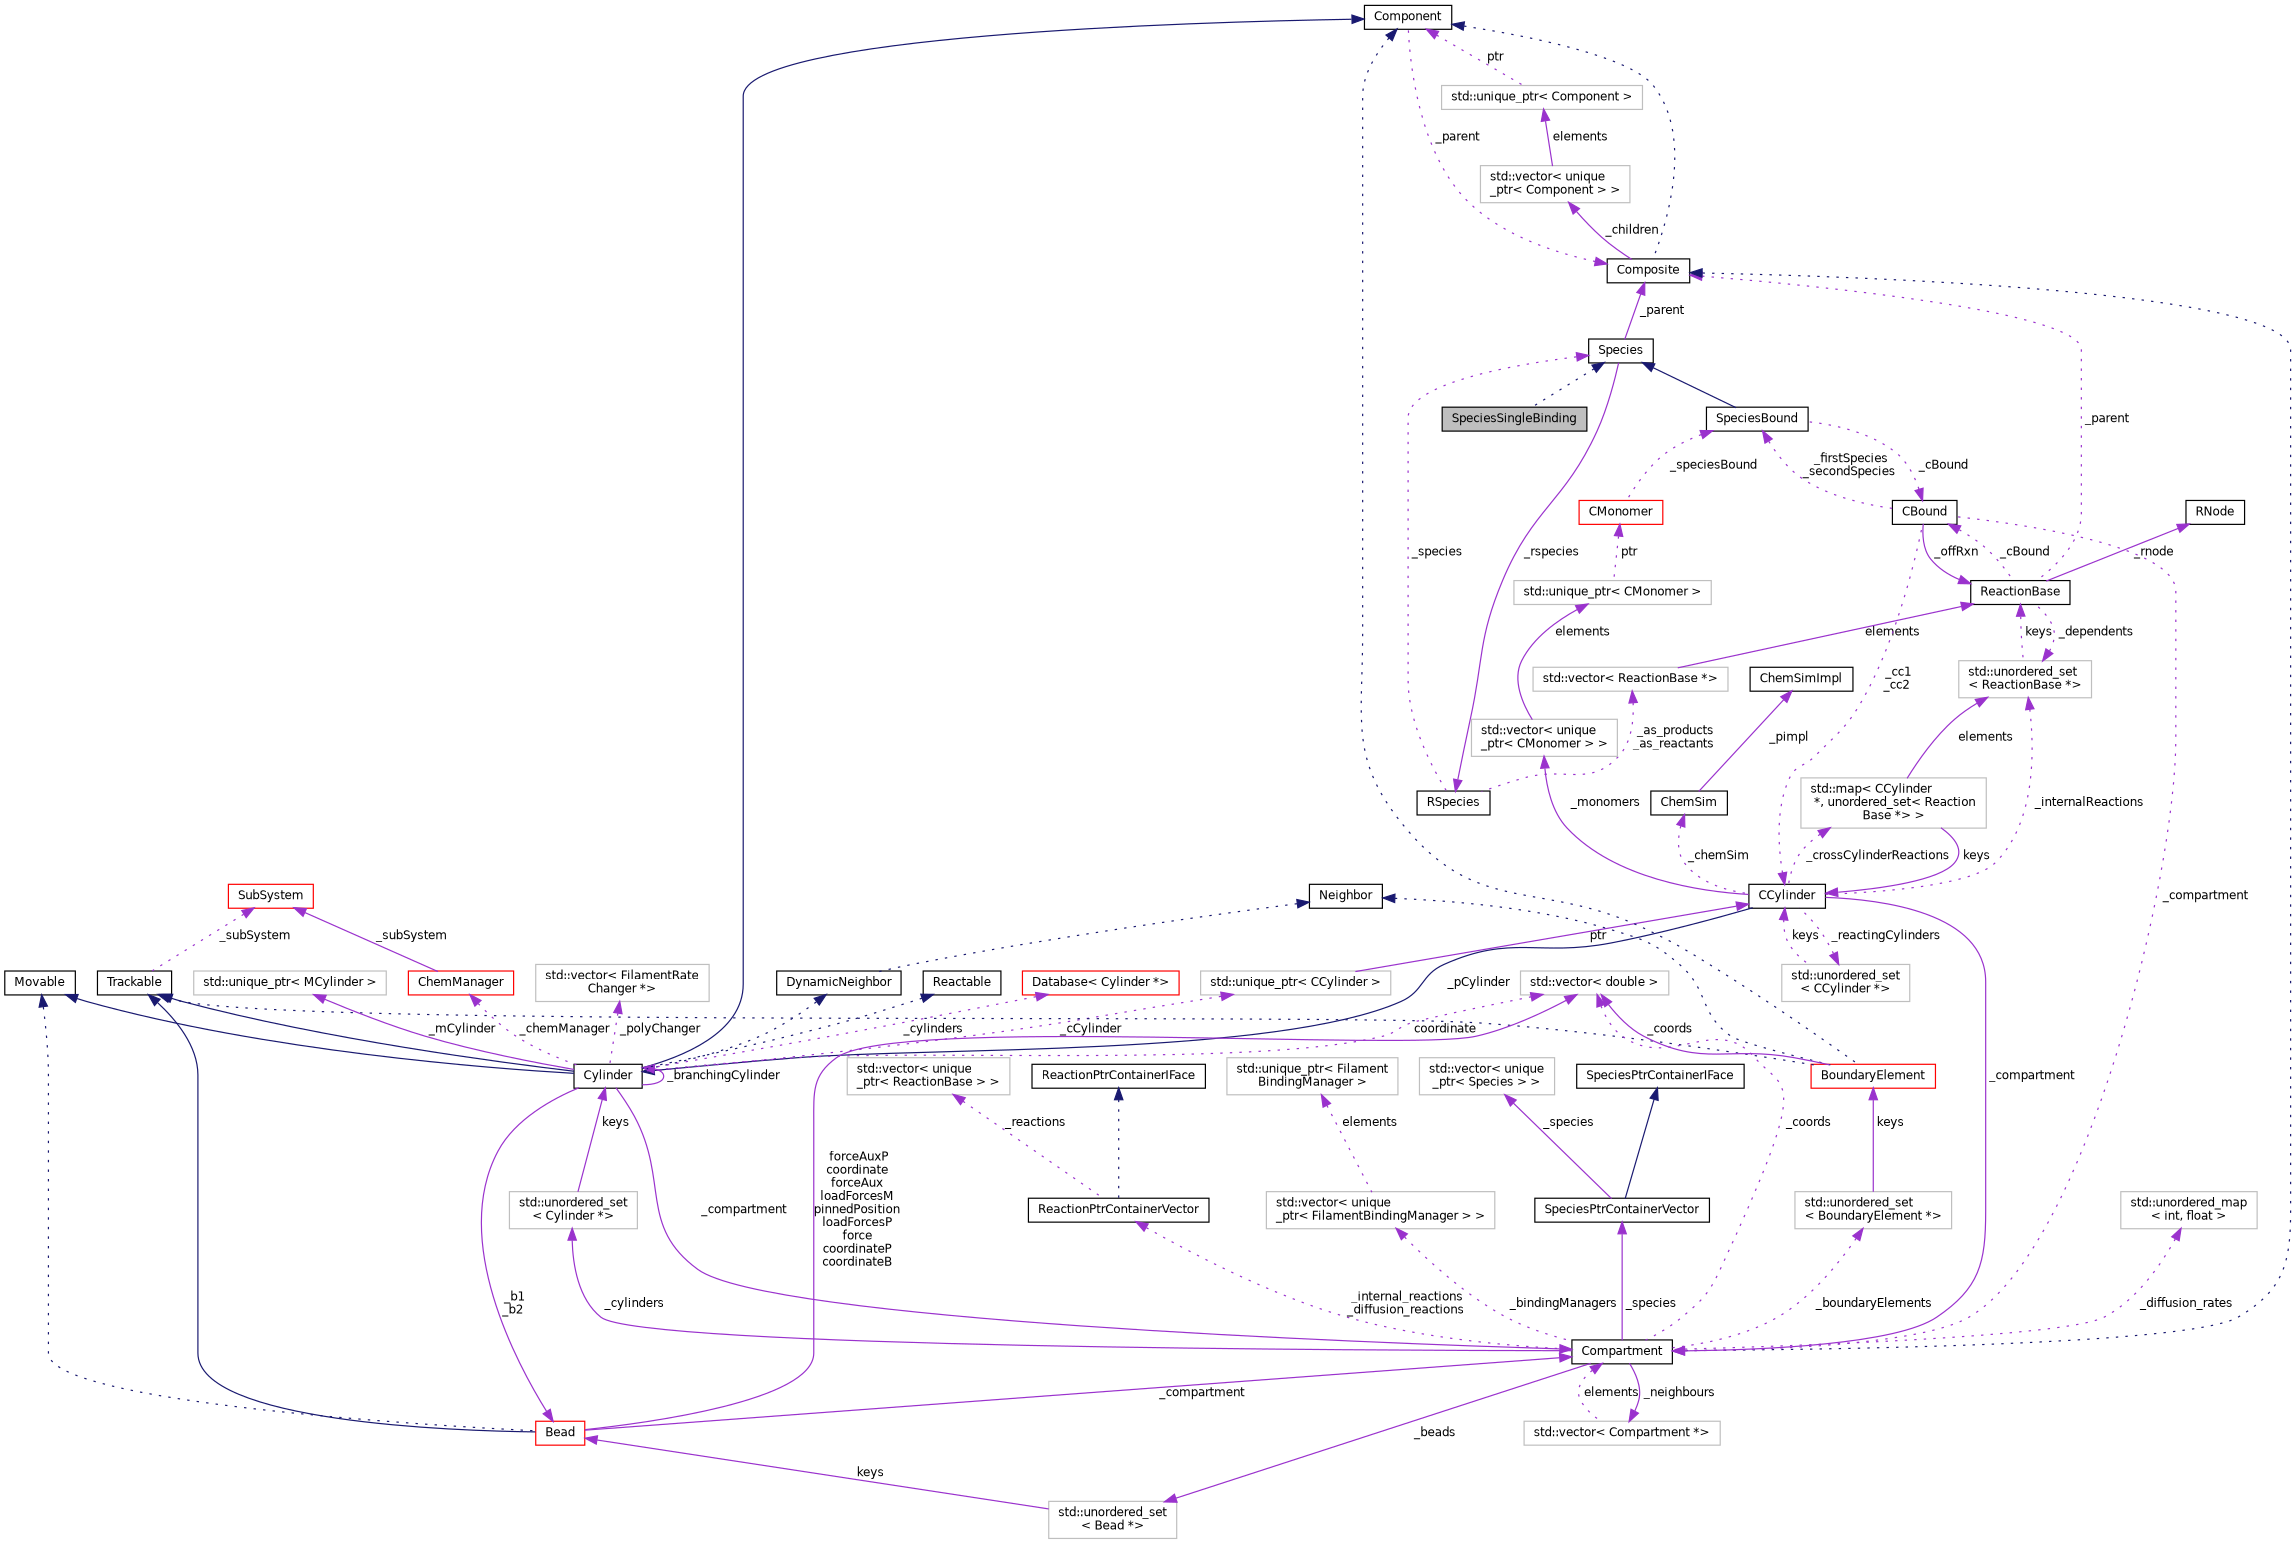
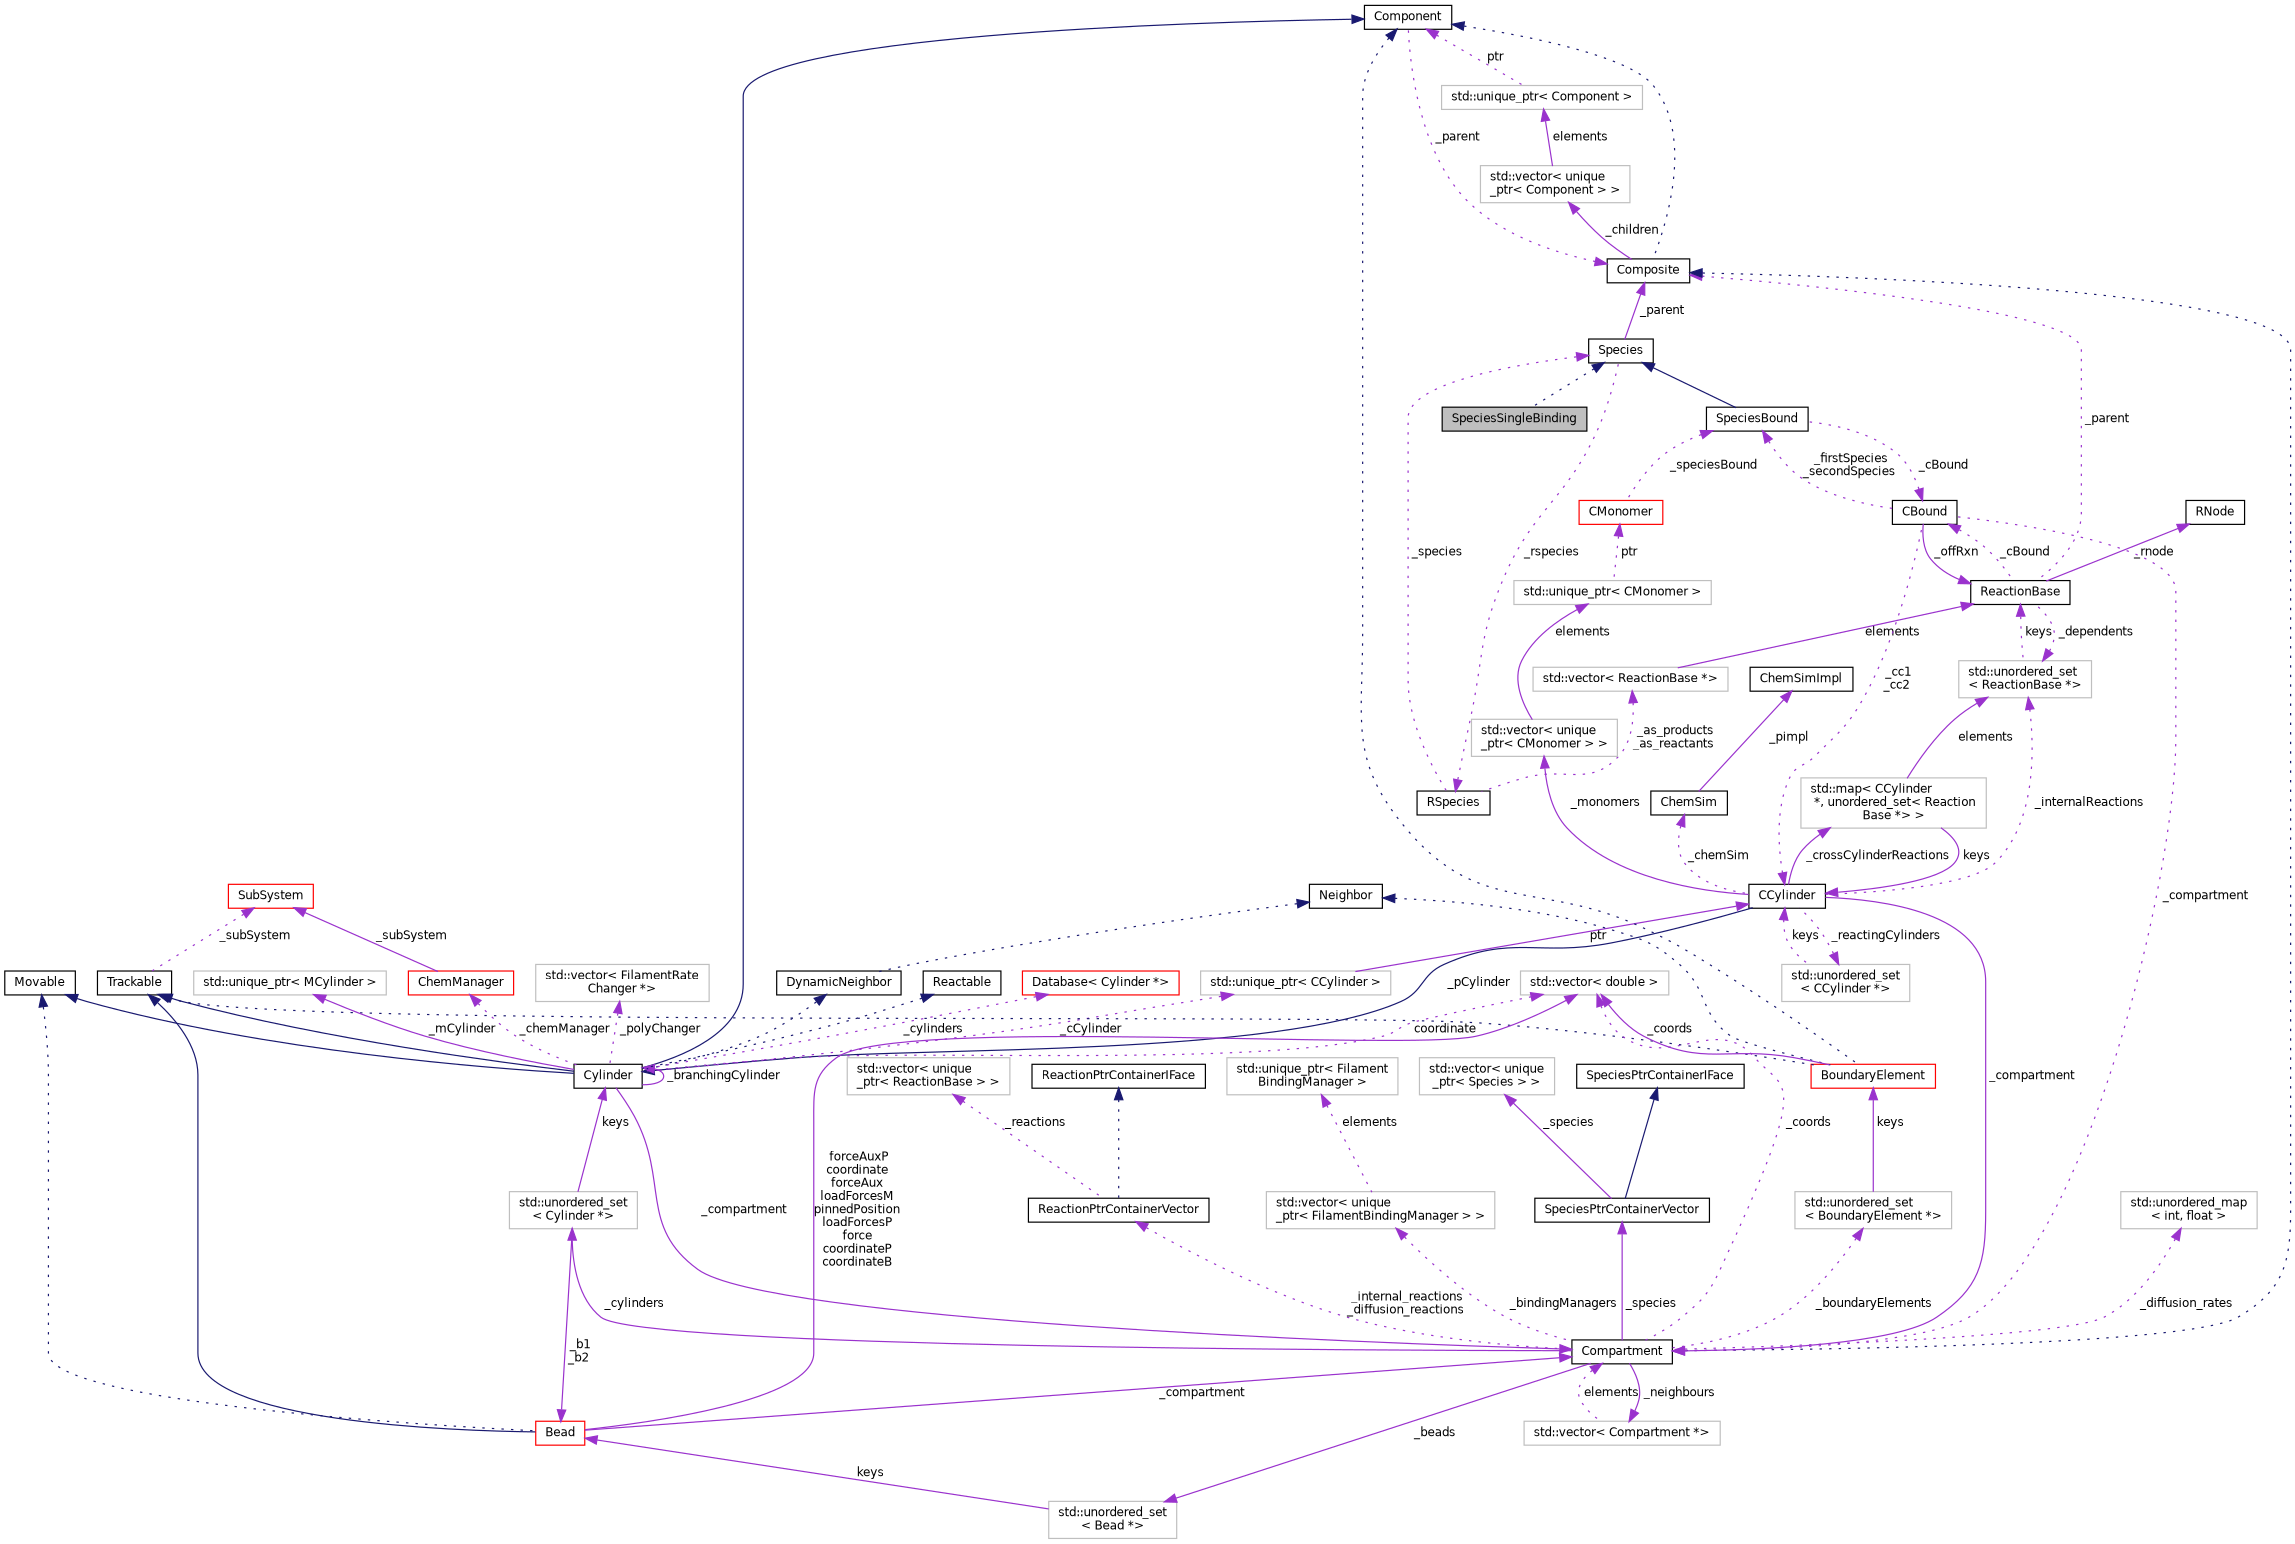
edge "Species" -> "RSpecies": style solid -> dotted
edge "CCylinder" -> "std::map< CCylinder *, unordered_set< Reaction Base *> >": style dotted -> solid
edge "Cylinder" -> "Bead": now "std::unordered_set < Cylinder *>" -> "Bead"
